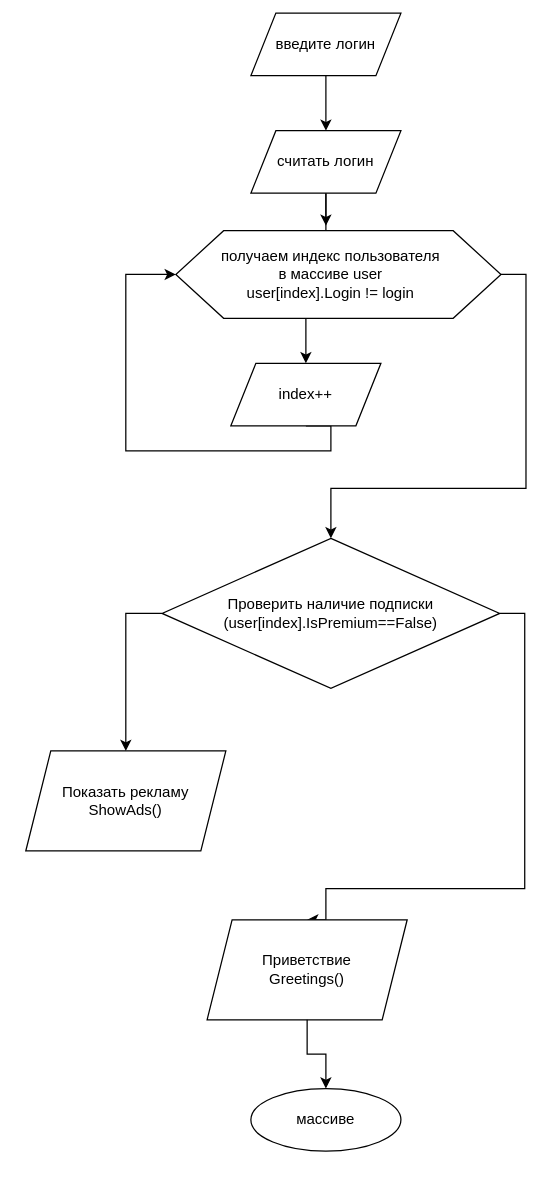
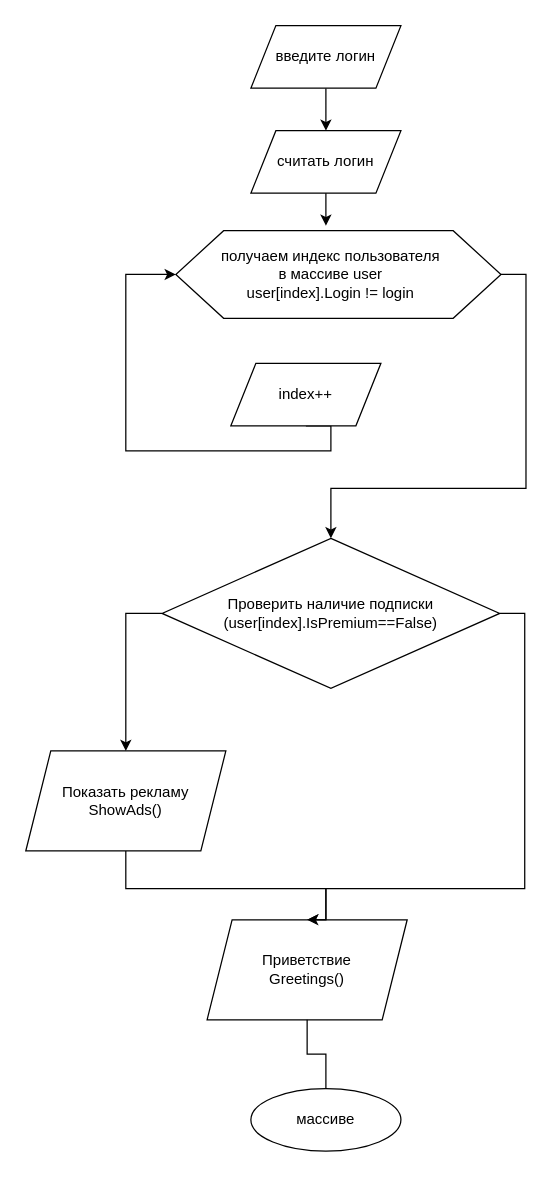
node "введите логин": moved (326, 44) -> (326, 57)
edge "считать логин" -> "index++": removed
edge "Показать рекламу ShowAds()" -> "Приветствие Greetings()": added
edge "Приветствие Greetings()" -> "массиве": arrowhead classic -> none
